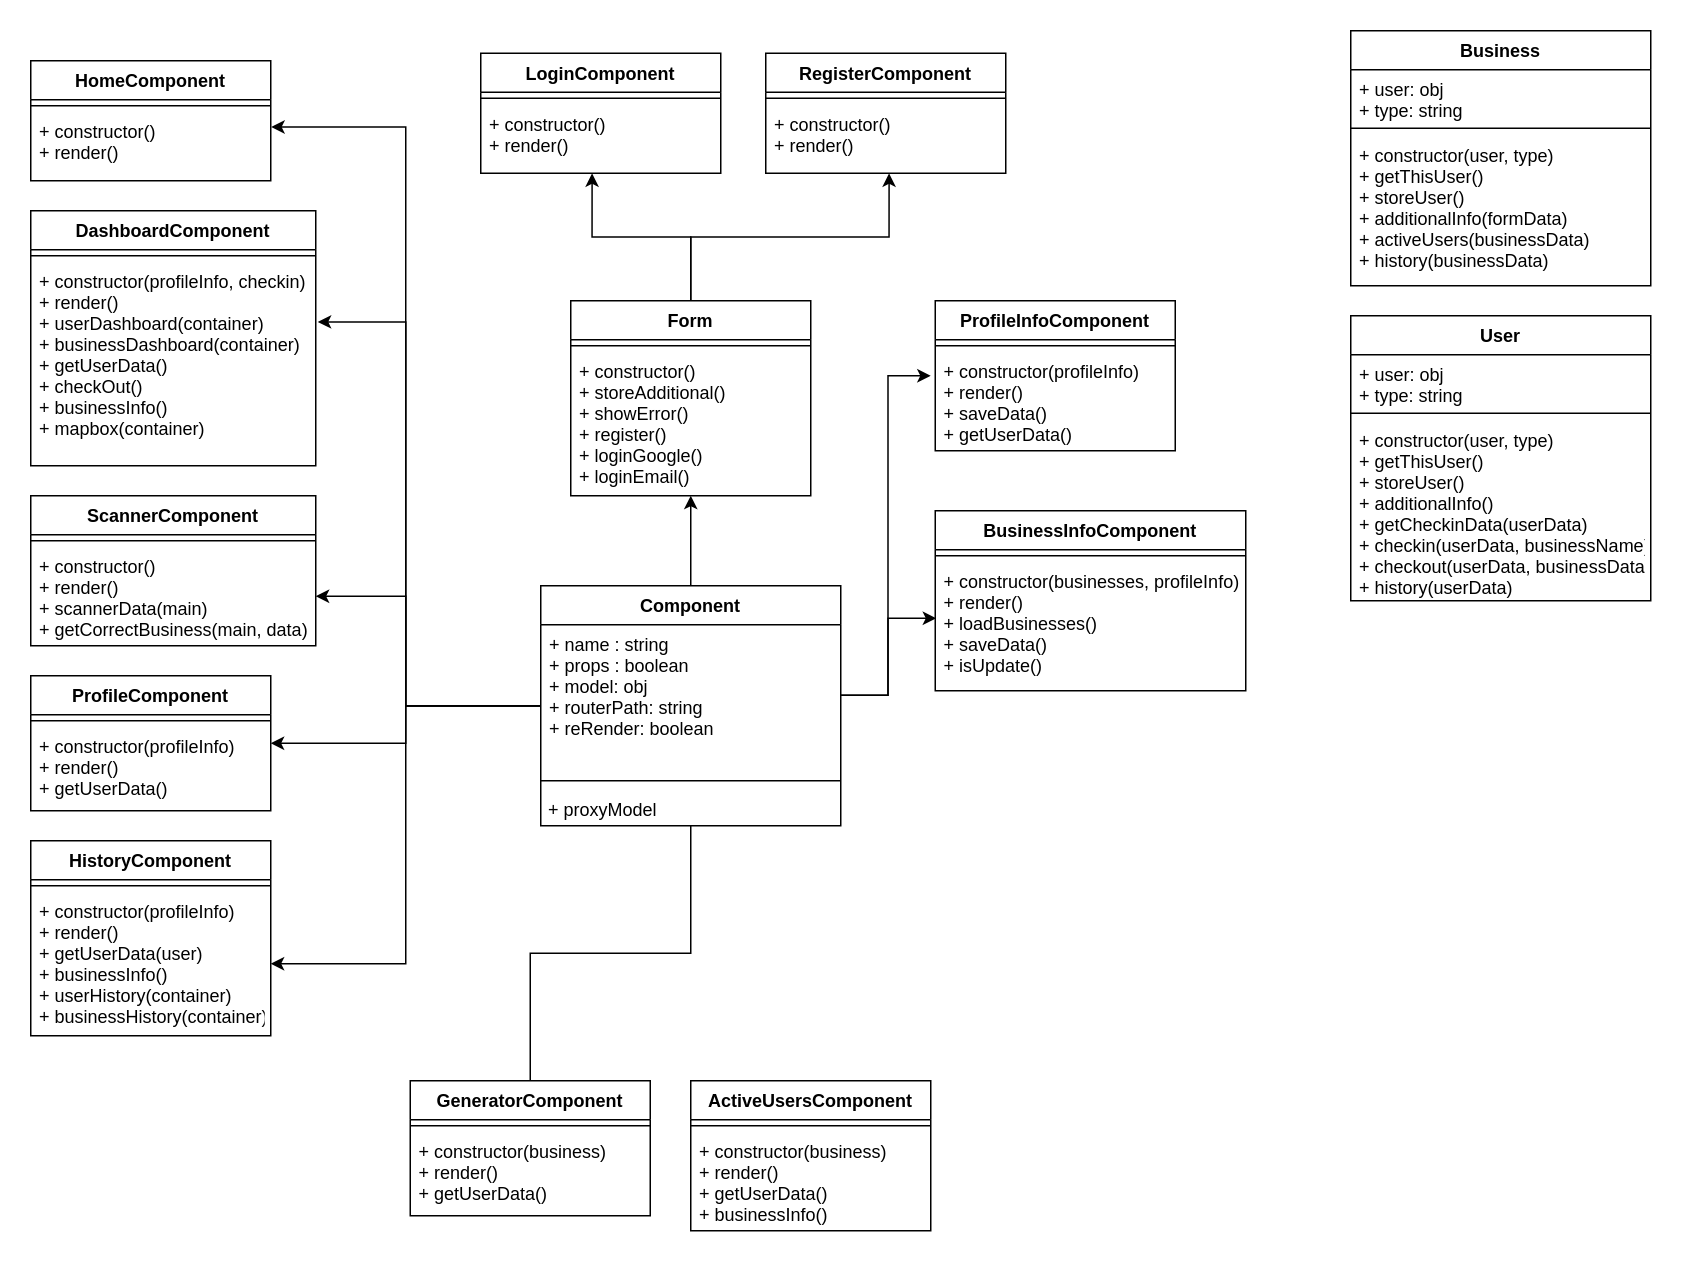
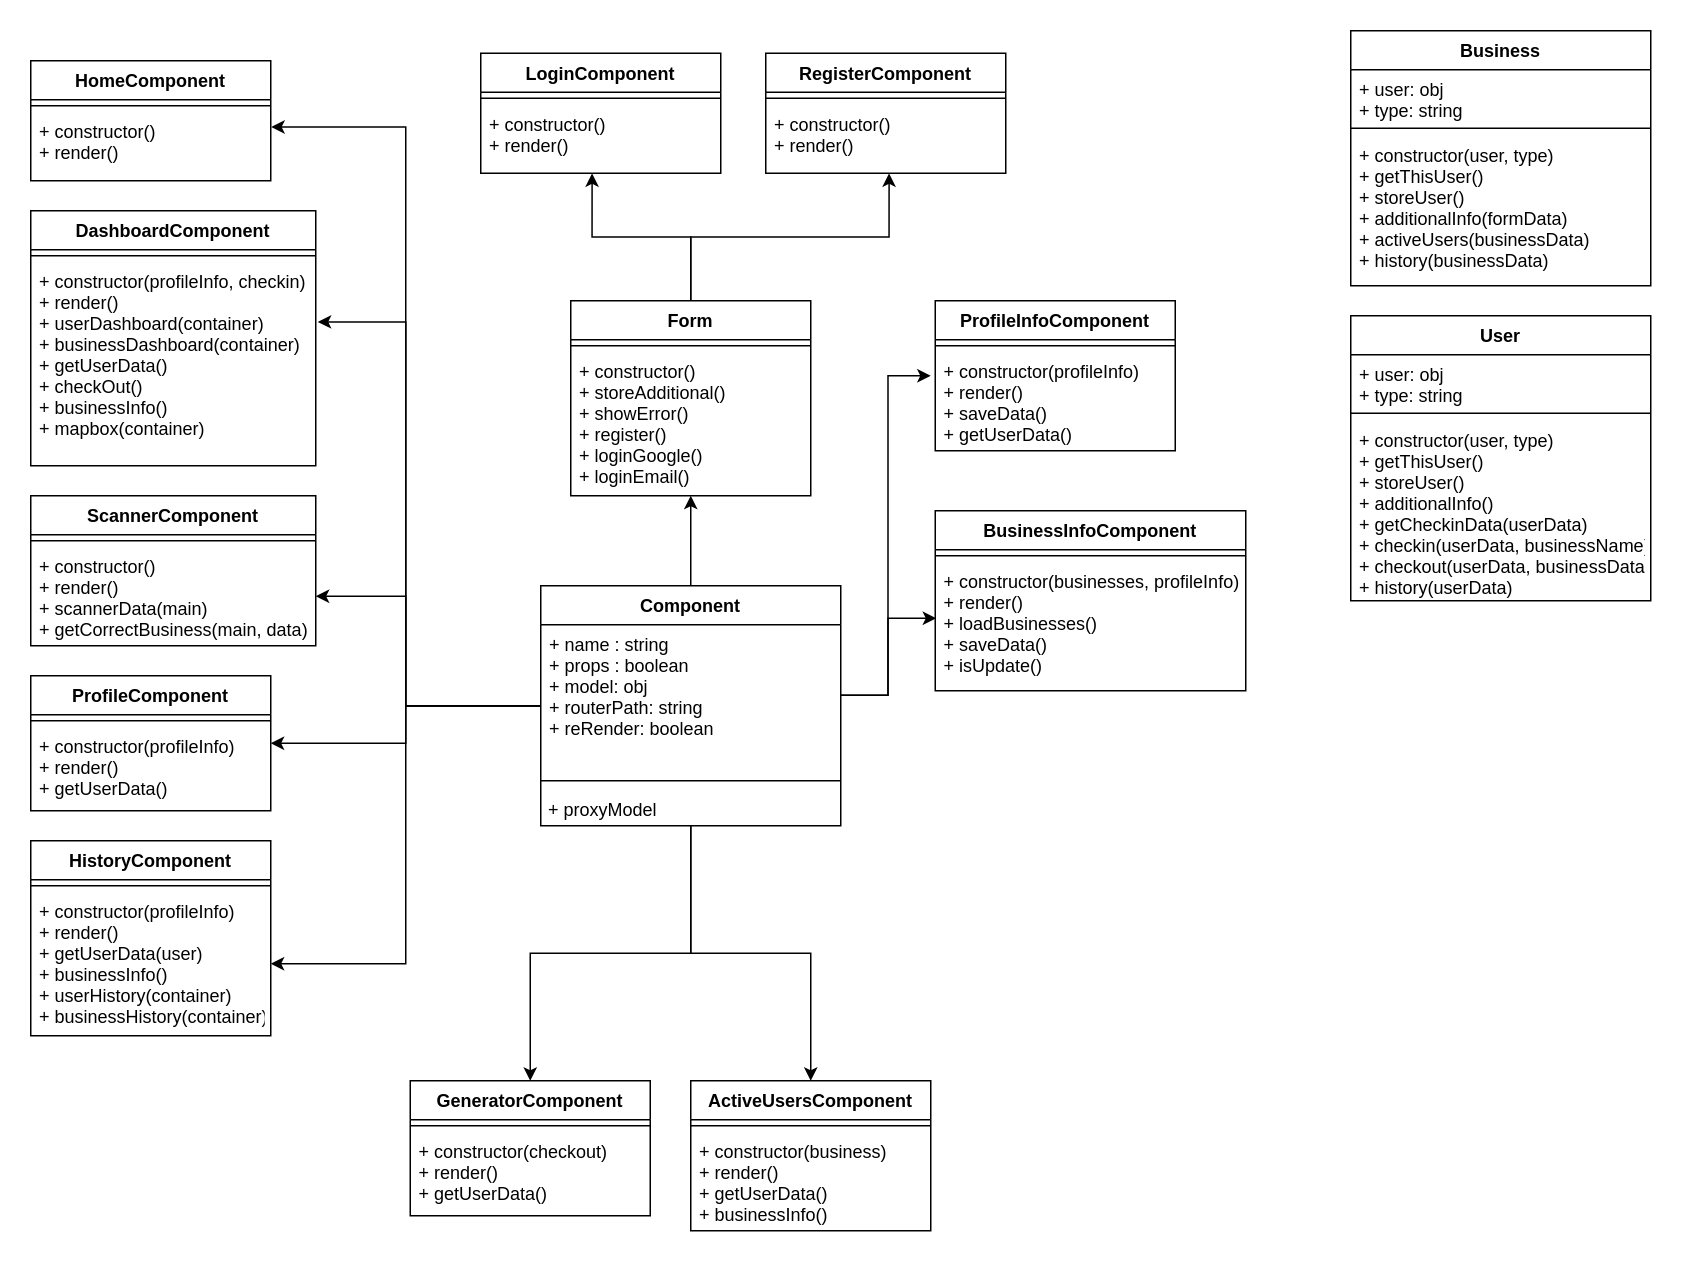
edge "Component" -> "ActiveUsersComponent": added
edge "Component" -- "GeneratorComponent": arrowhead none -> classic
node "+ constructor(business) + render() + getUserData()": label "+ constructor(business) + render() + getUserData()" -> "+ constructor(checkout) + render() + getUserData()"
